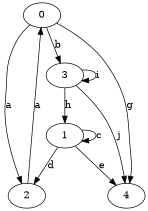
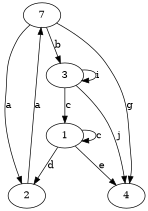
node "0": label "0" -> "7"
edge "3" -> "1": label "h" -> "c"
